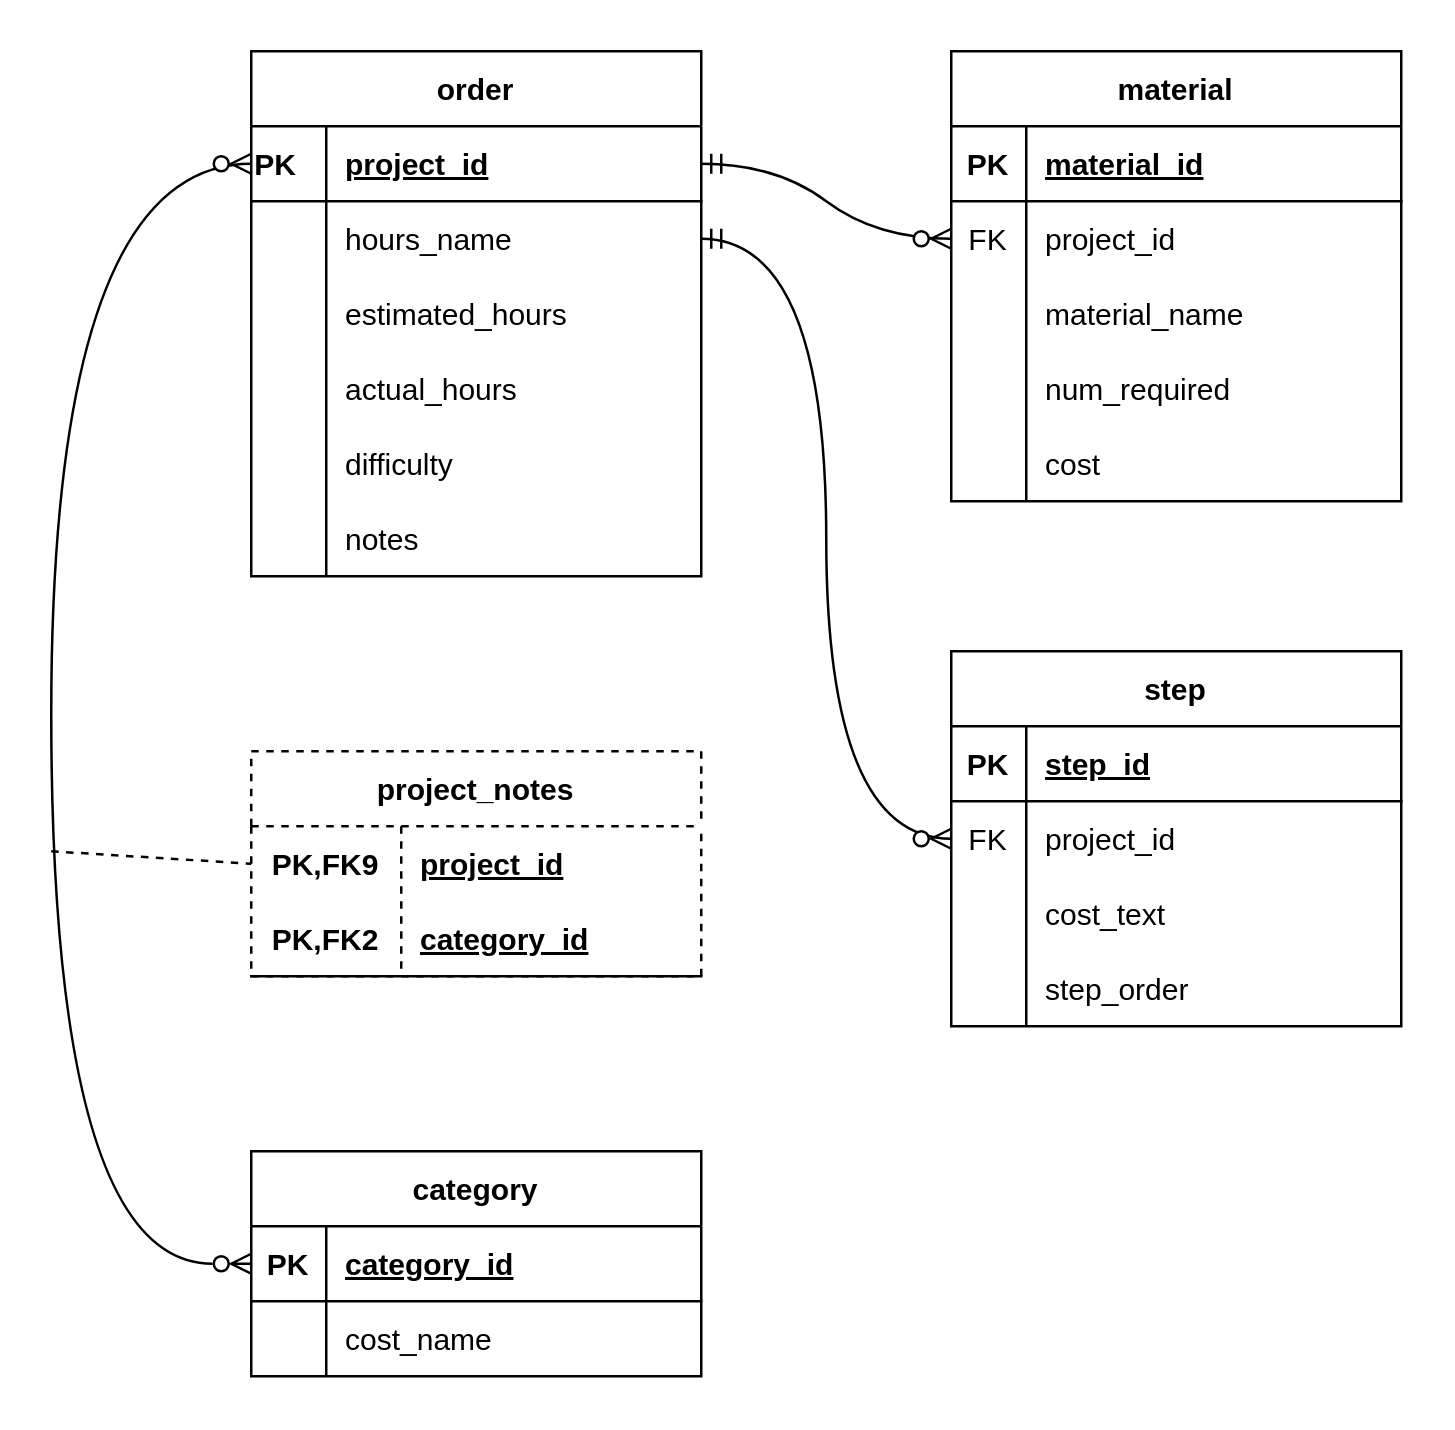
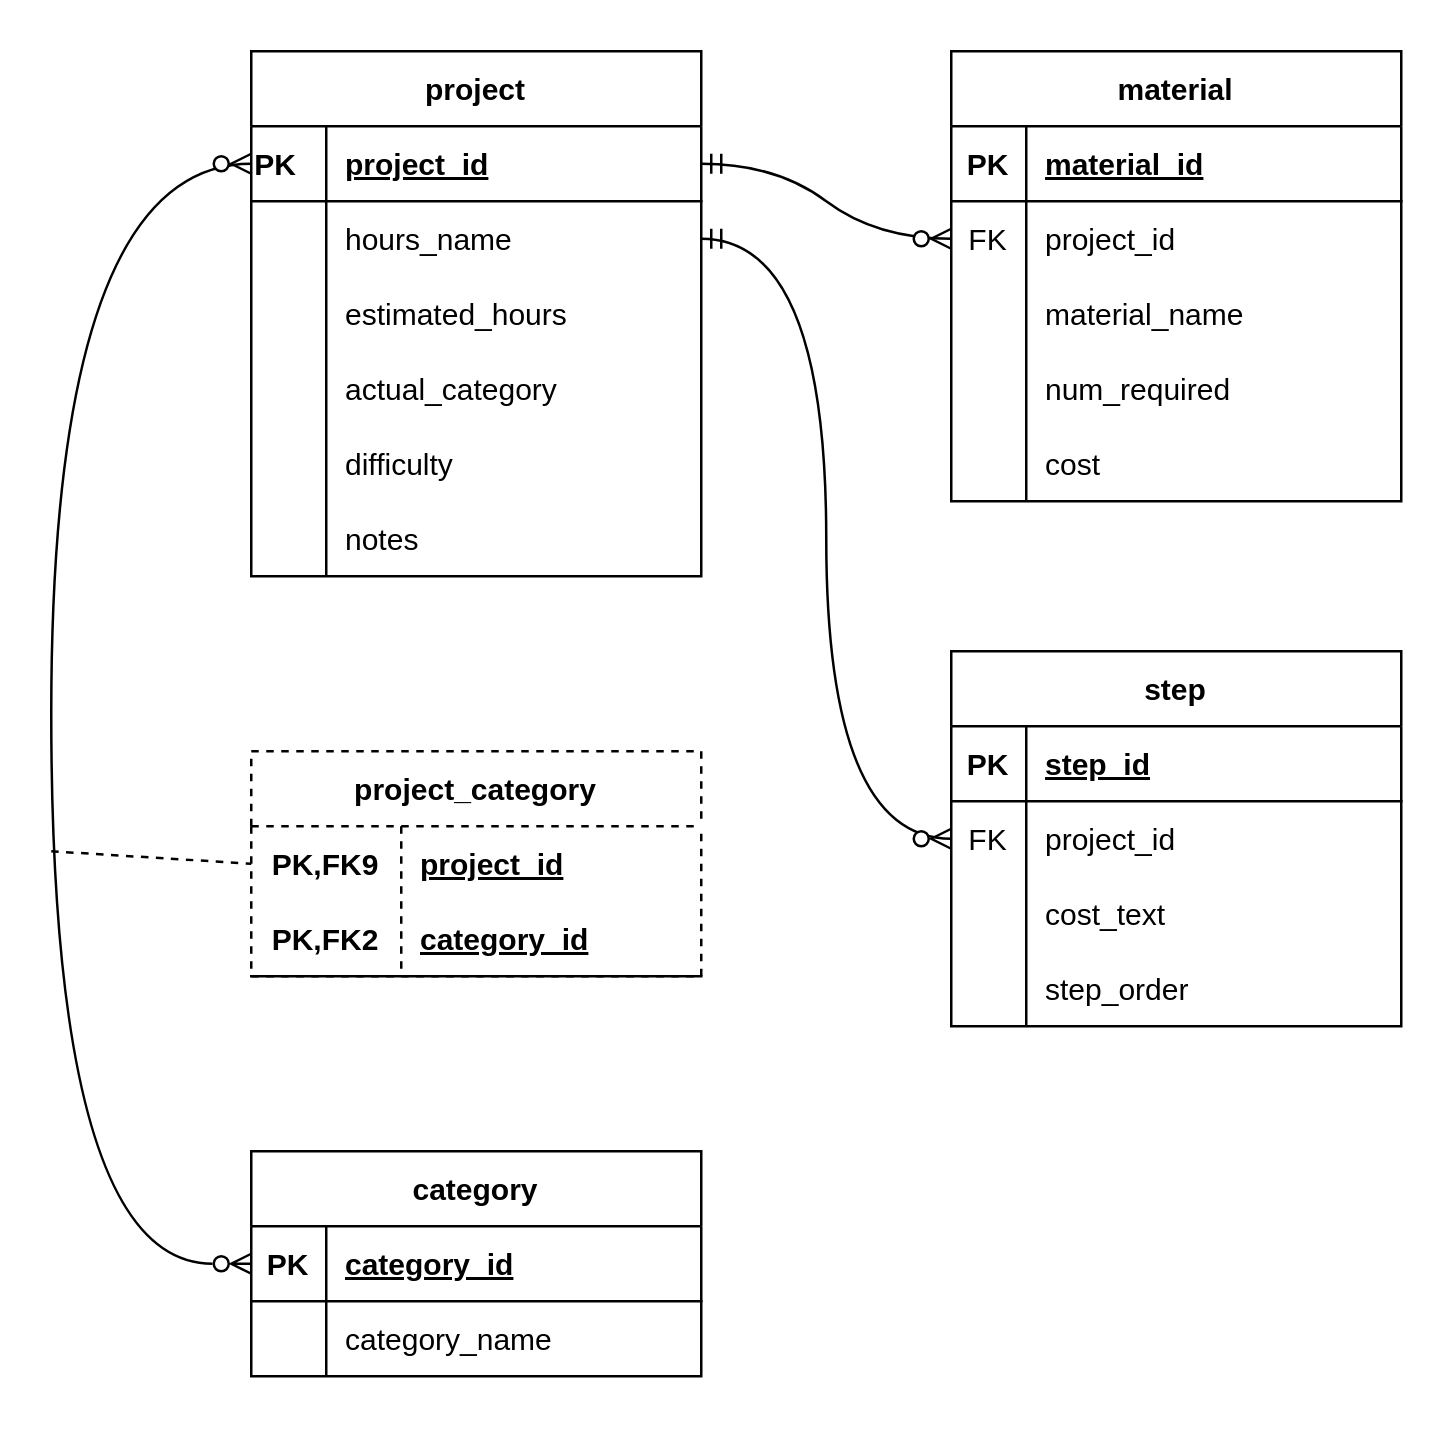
node "order": label "order" -> "project"
node "actual_hours": label "actual_hours" -> "actual_category"
node "project_notes": label "project_notes" -> "project_category"
node "cost_name": label "cost_name" -> "category_name"
